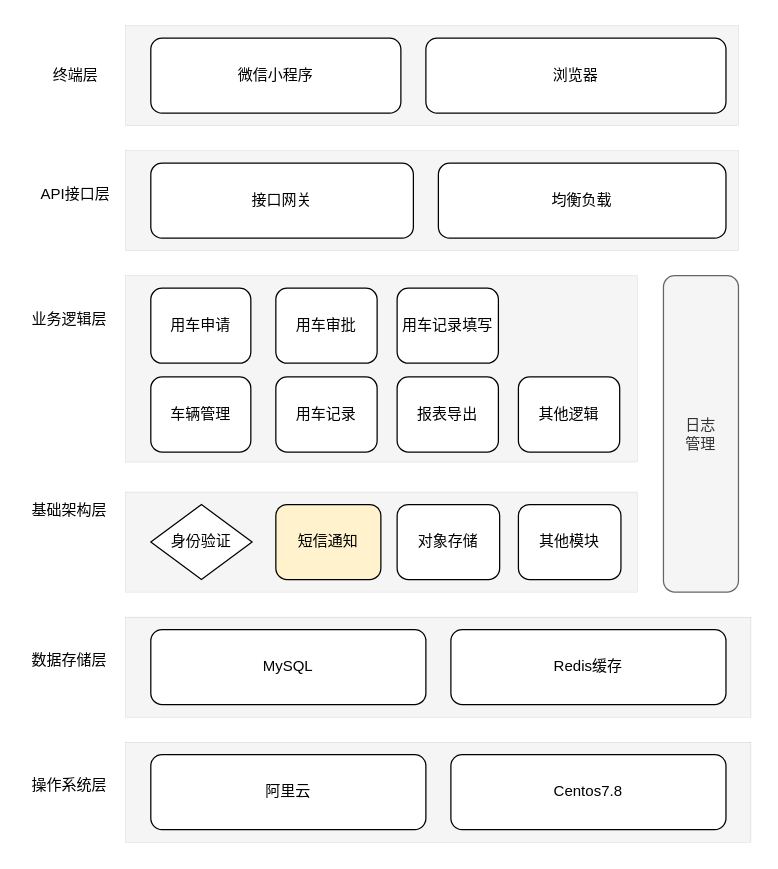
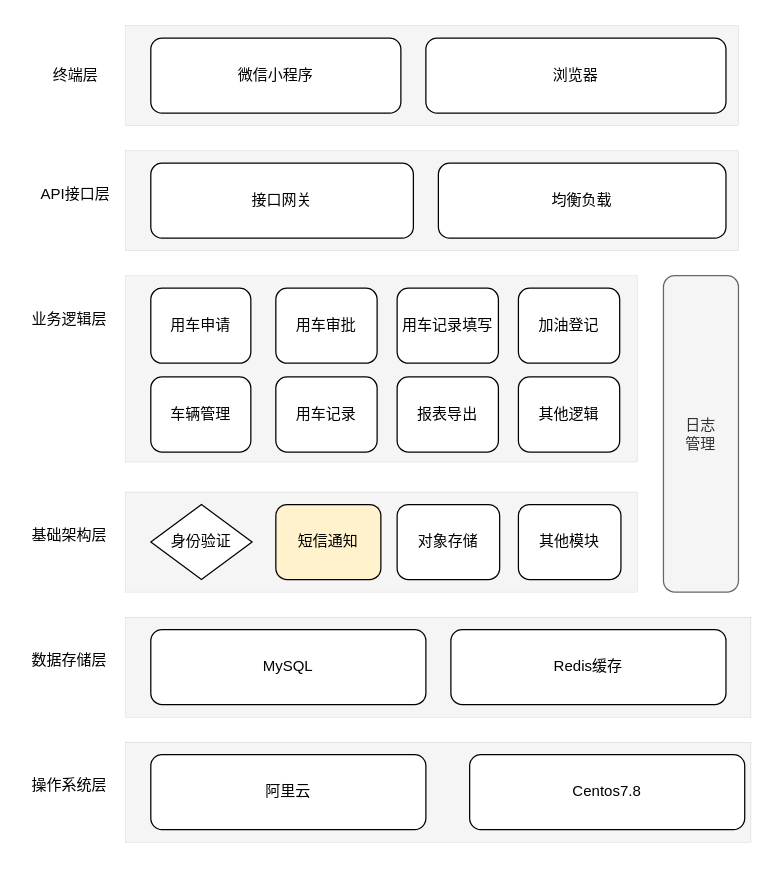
node "加油登记": added
node "基础架构层": moved (69, 511) -> (69, 536)
node "Centos7.8": moved (588, 792) -> (607, 792)
